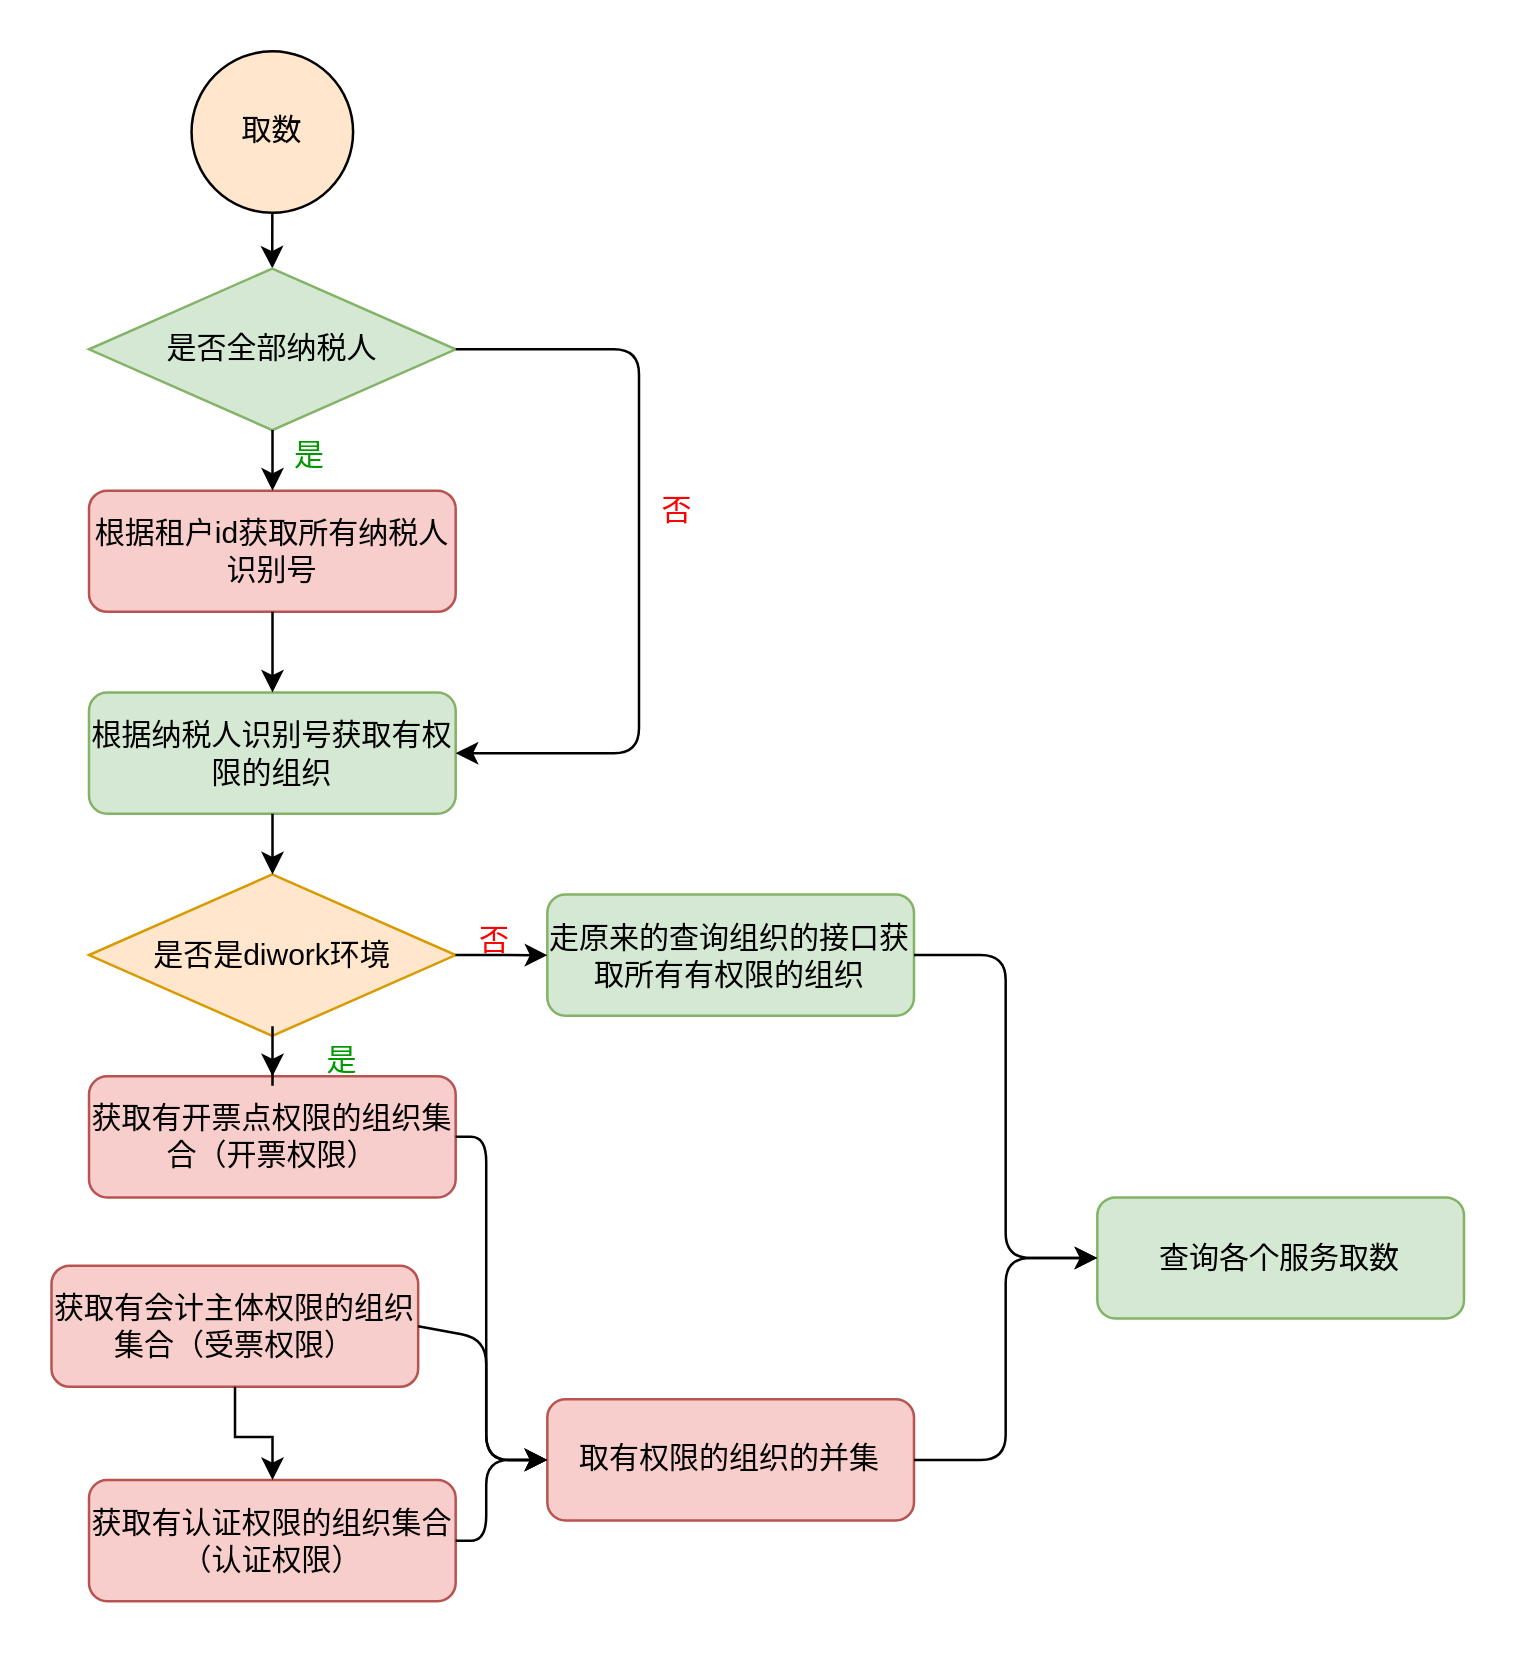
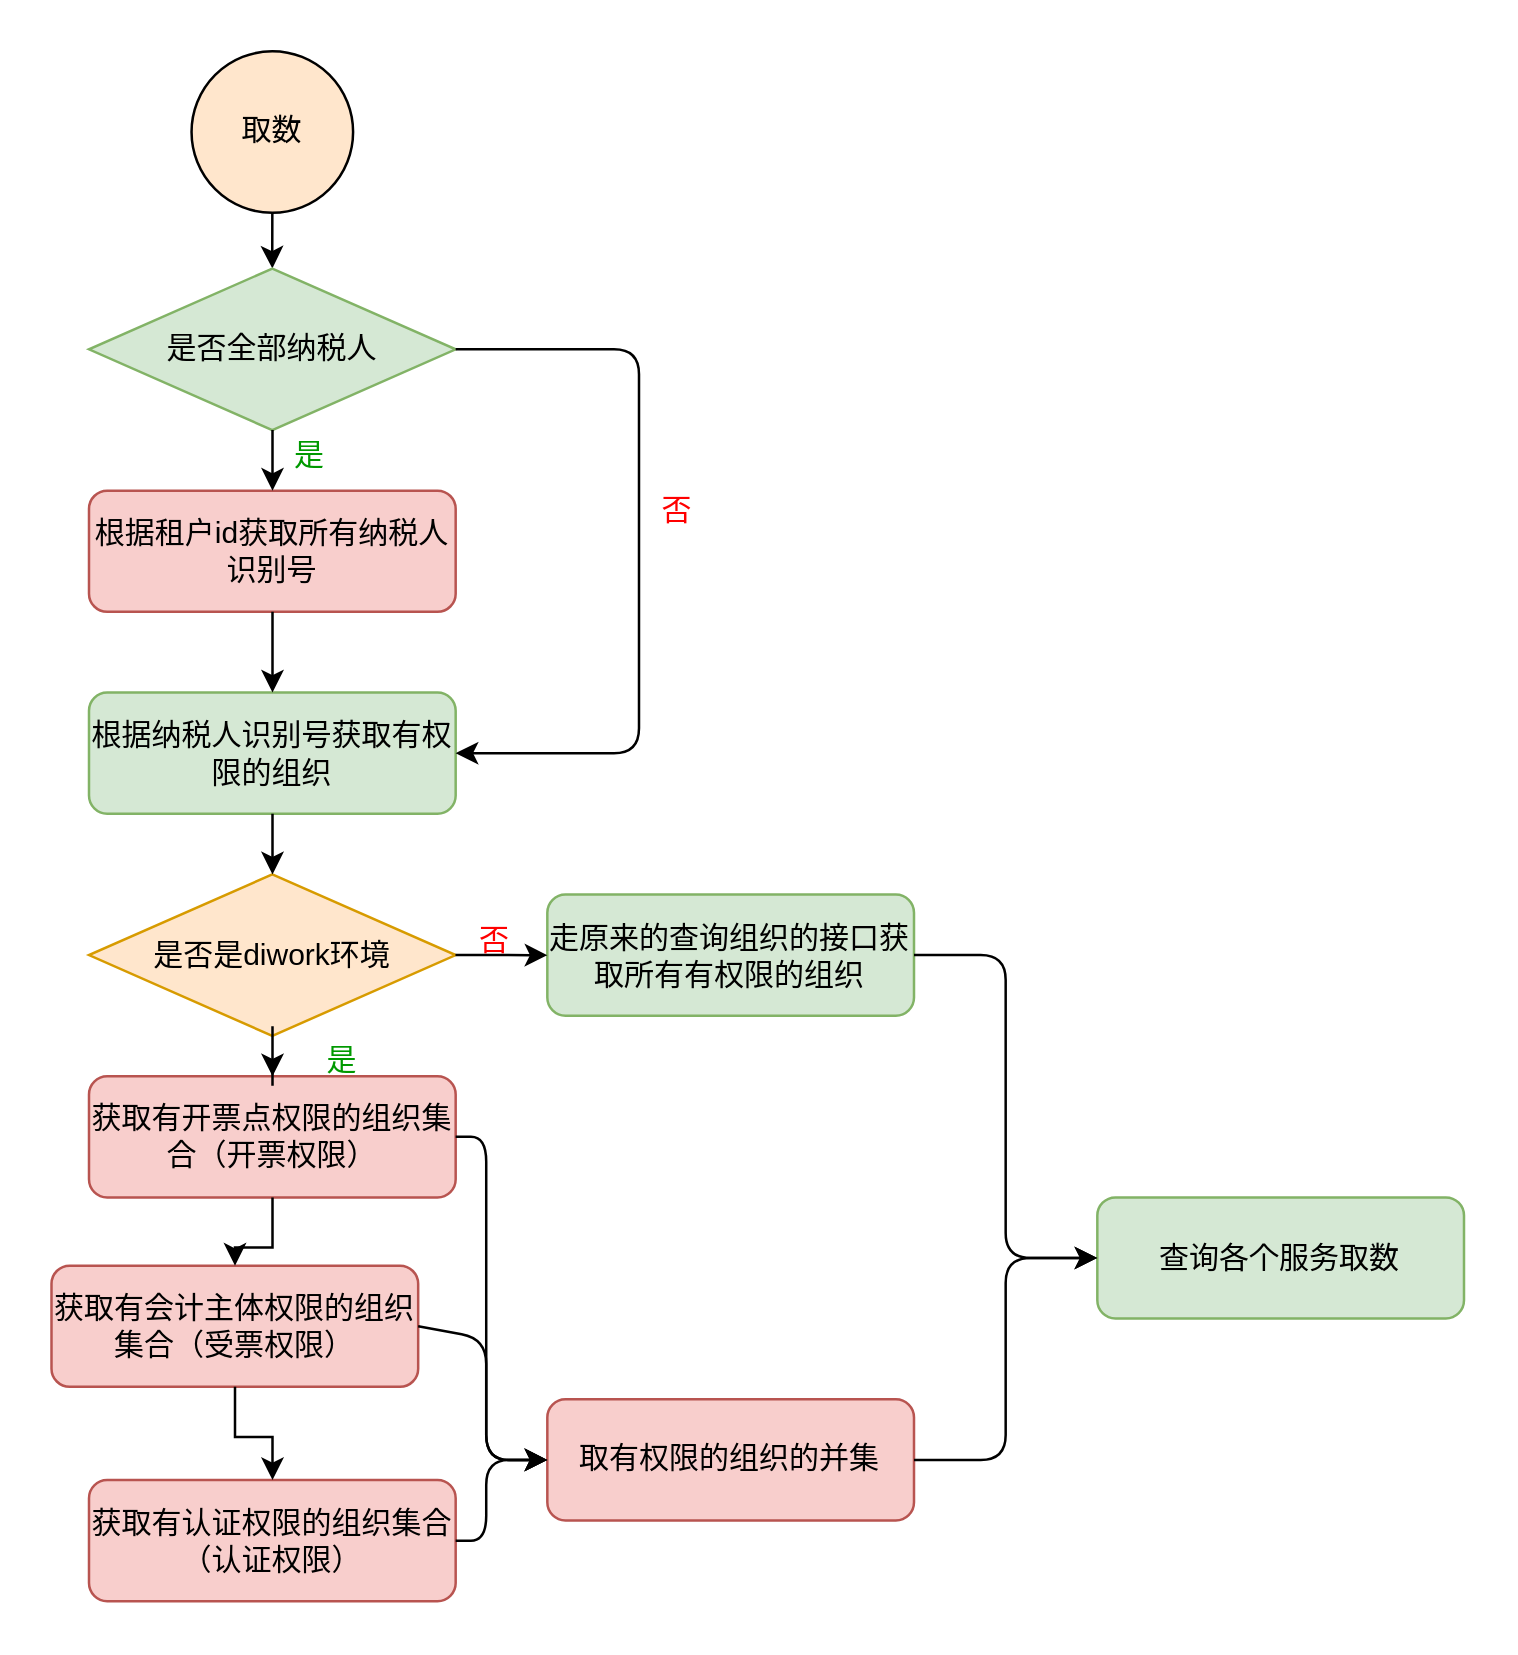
edge "获取有开票点权限的组织集合（开票权限）" -> "获取有会计主体权限的组织集合（受票权限）": added
